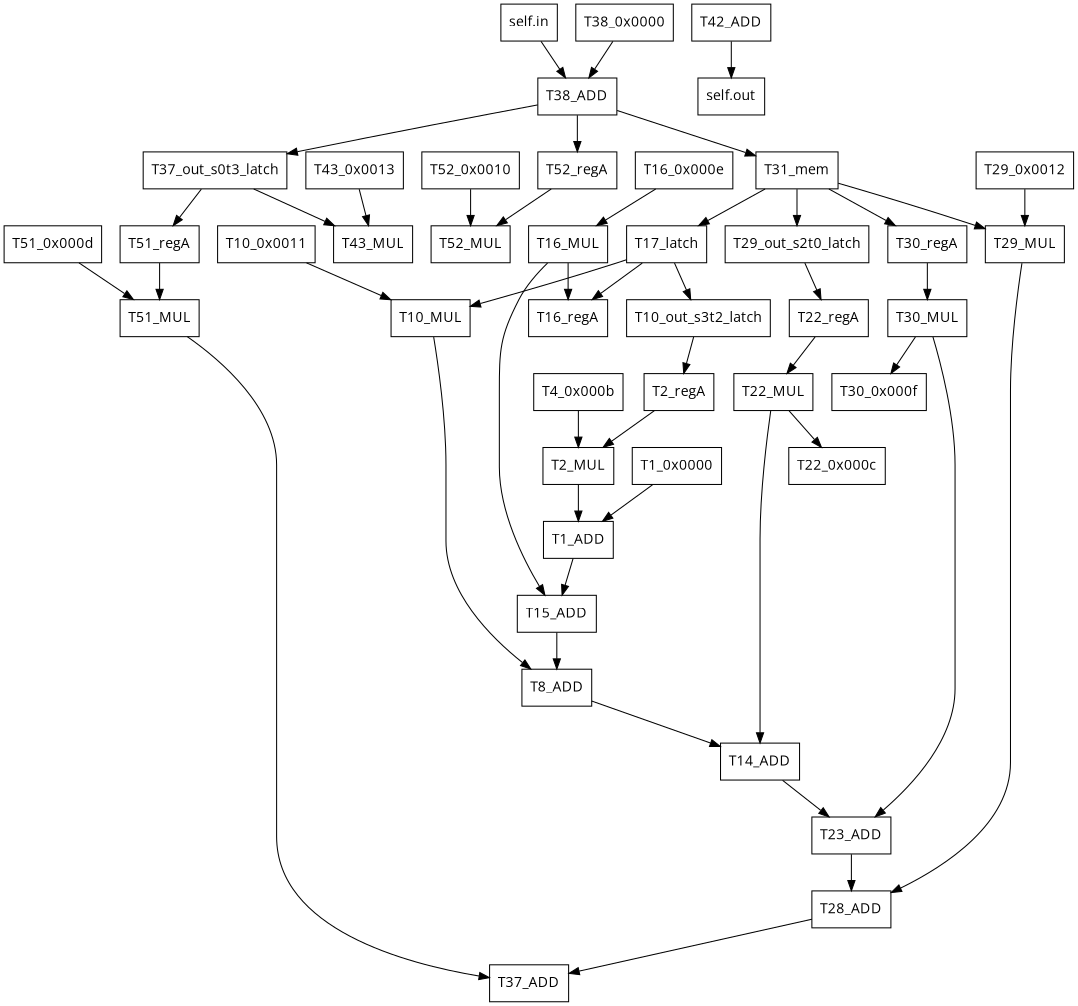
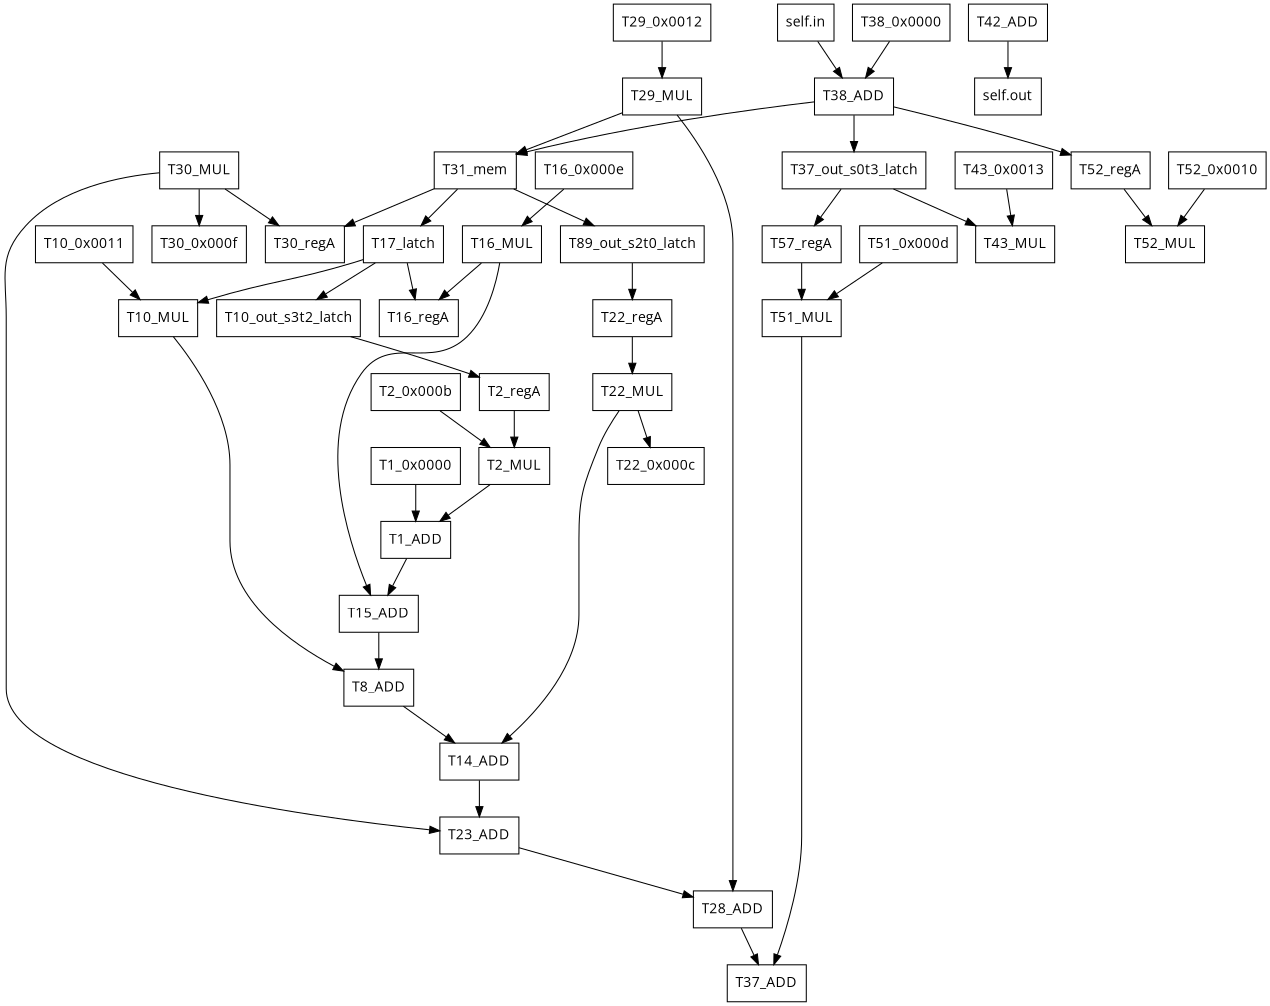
edge "T31_mem" -> "T29_MUL": reversed
node "T51_regA": label "T51_regA" -> "T57_regA"
node "T29_out_s2t0_latch": label "T29_out_s2t0_latch" -> "T89_out_s2t0_latch"
edge "T30_regA" -> "T30_MUL": reversed
node "T4_0x000b": label "T4_0x000b" -> "T2_0x000b"
